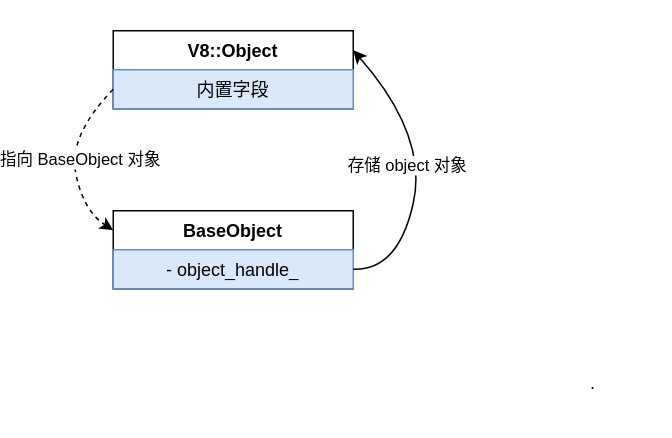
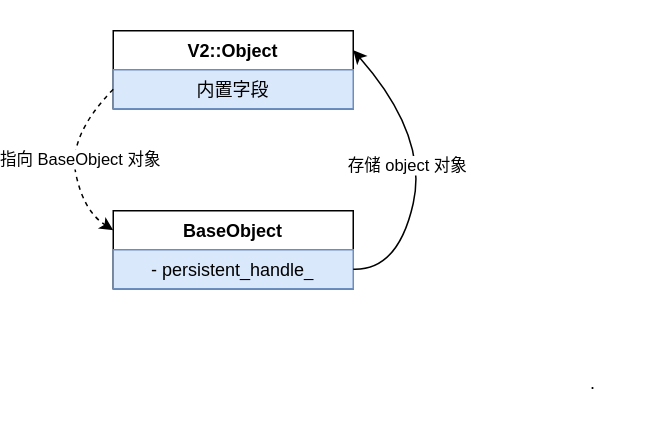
node "V8::Object": label "V8::Object" -> "V2::Object"
node "- object_handle_": label "- object_handle_" -> "- persistent_handle_"
